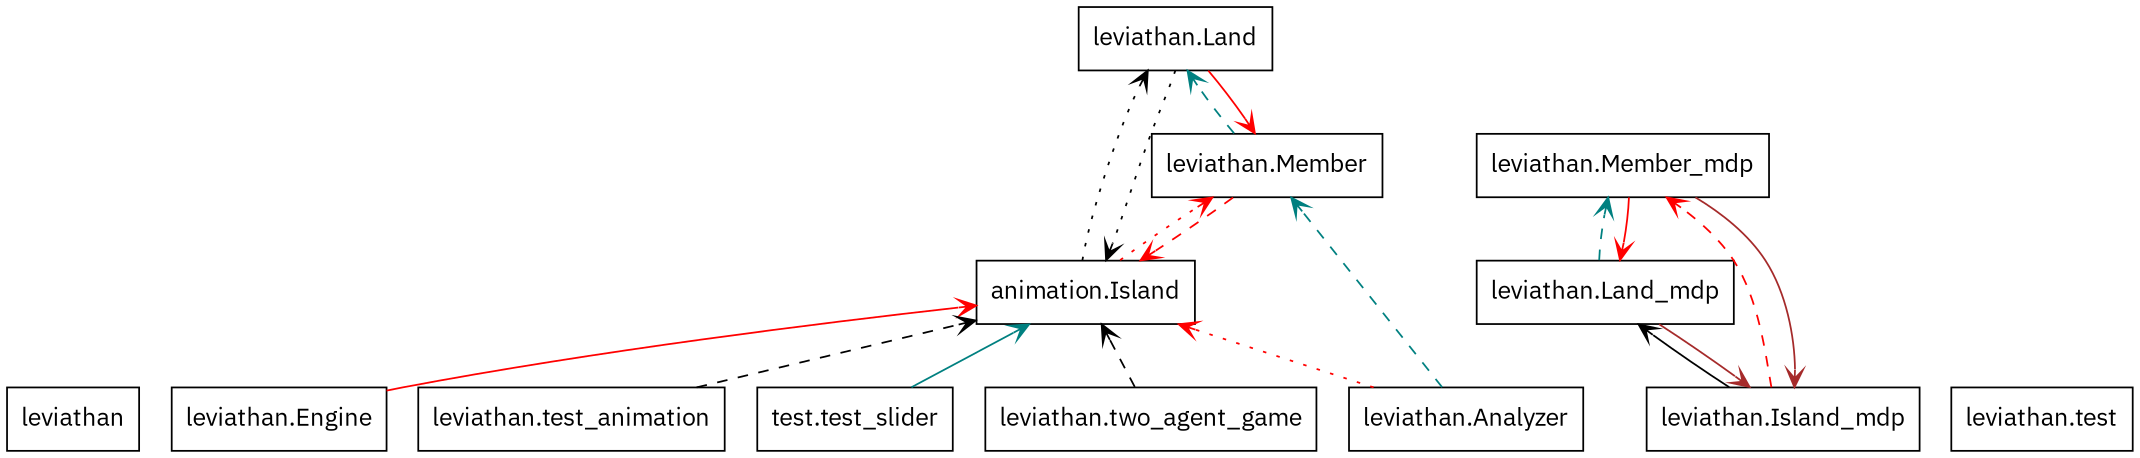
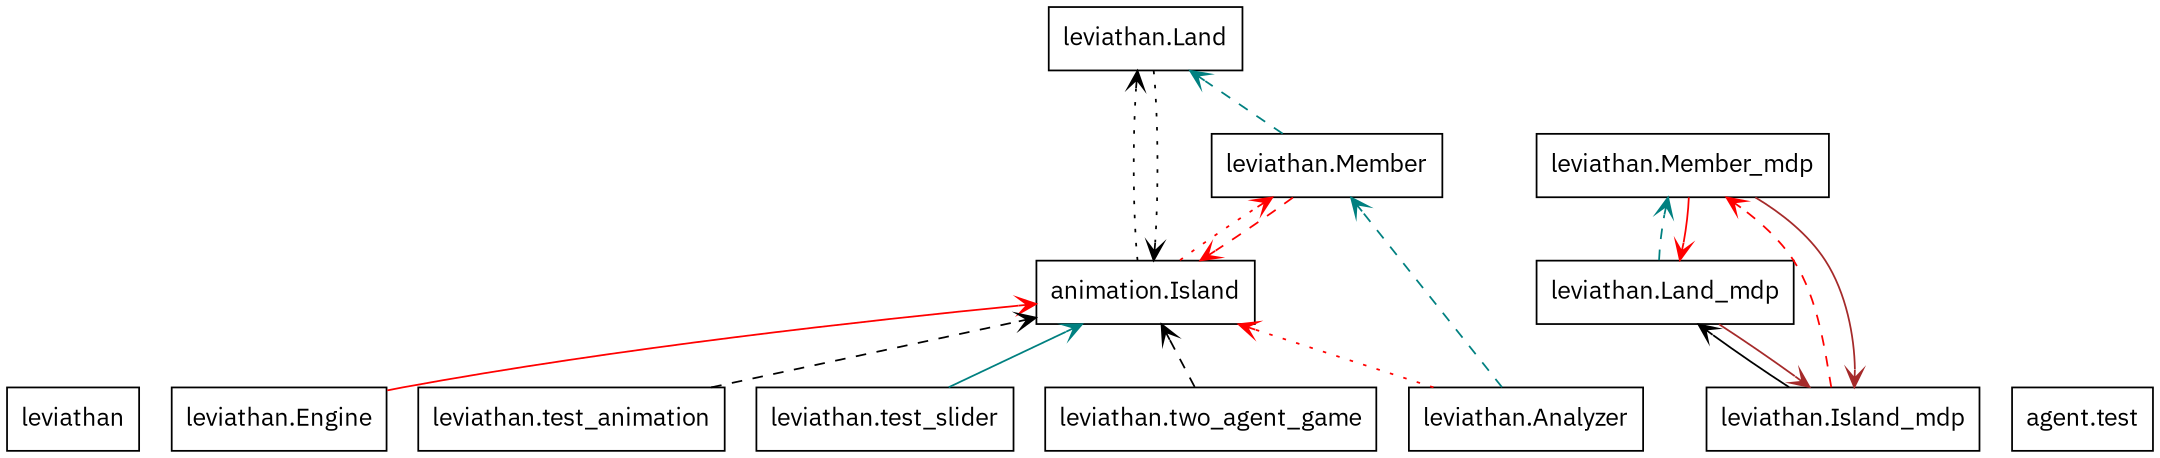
edge "leviathan.Land" -> "leviathan.Member": removed
node "test.test_slider": label "test.test_slider" -> "leviathan.test_slider"
node "leviathan.test": label "leviathan.test" -> "agent.test"
